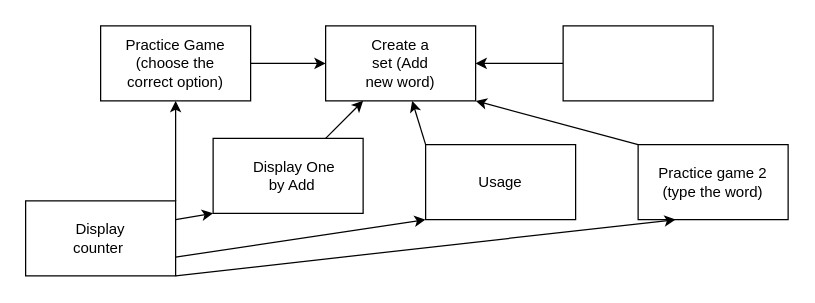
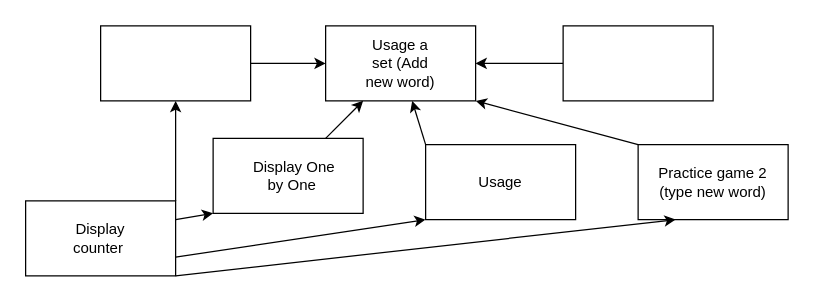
node "Practice Game (choose the correct option)": removed
node "Create a set (Add new word)": label "Create a set (Add new word)" -> "Usage a set (Add new word)"
node "Display One by Add": label "Display One by Add" -> "Display One by One"
node "Practice game 2 (type the word)": label "Practice game 2 (type the word)" -> "Practice game 2 (type new word)"
